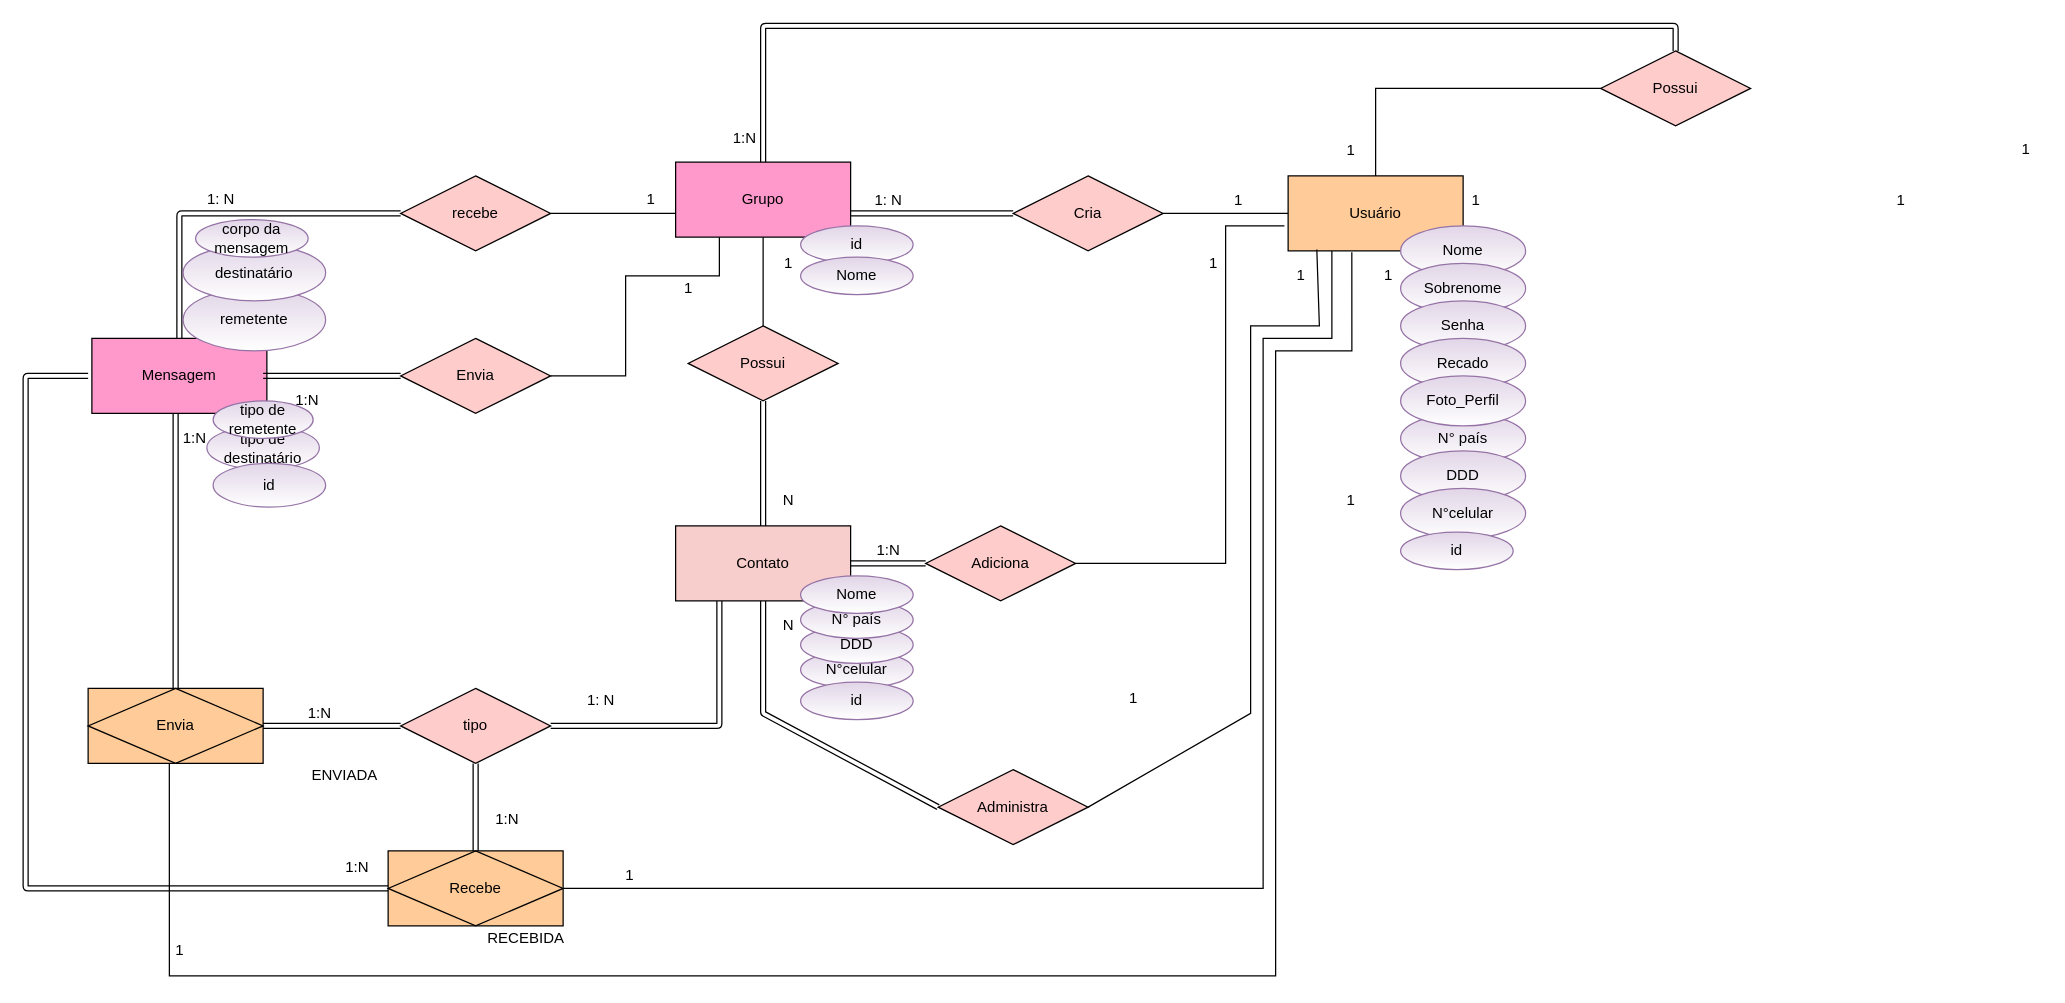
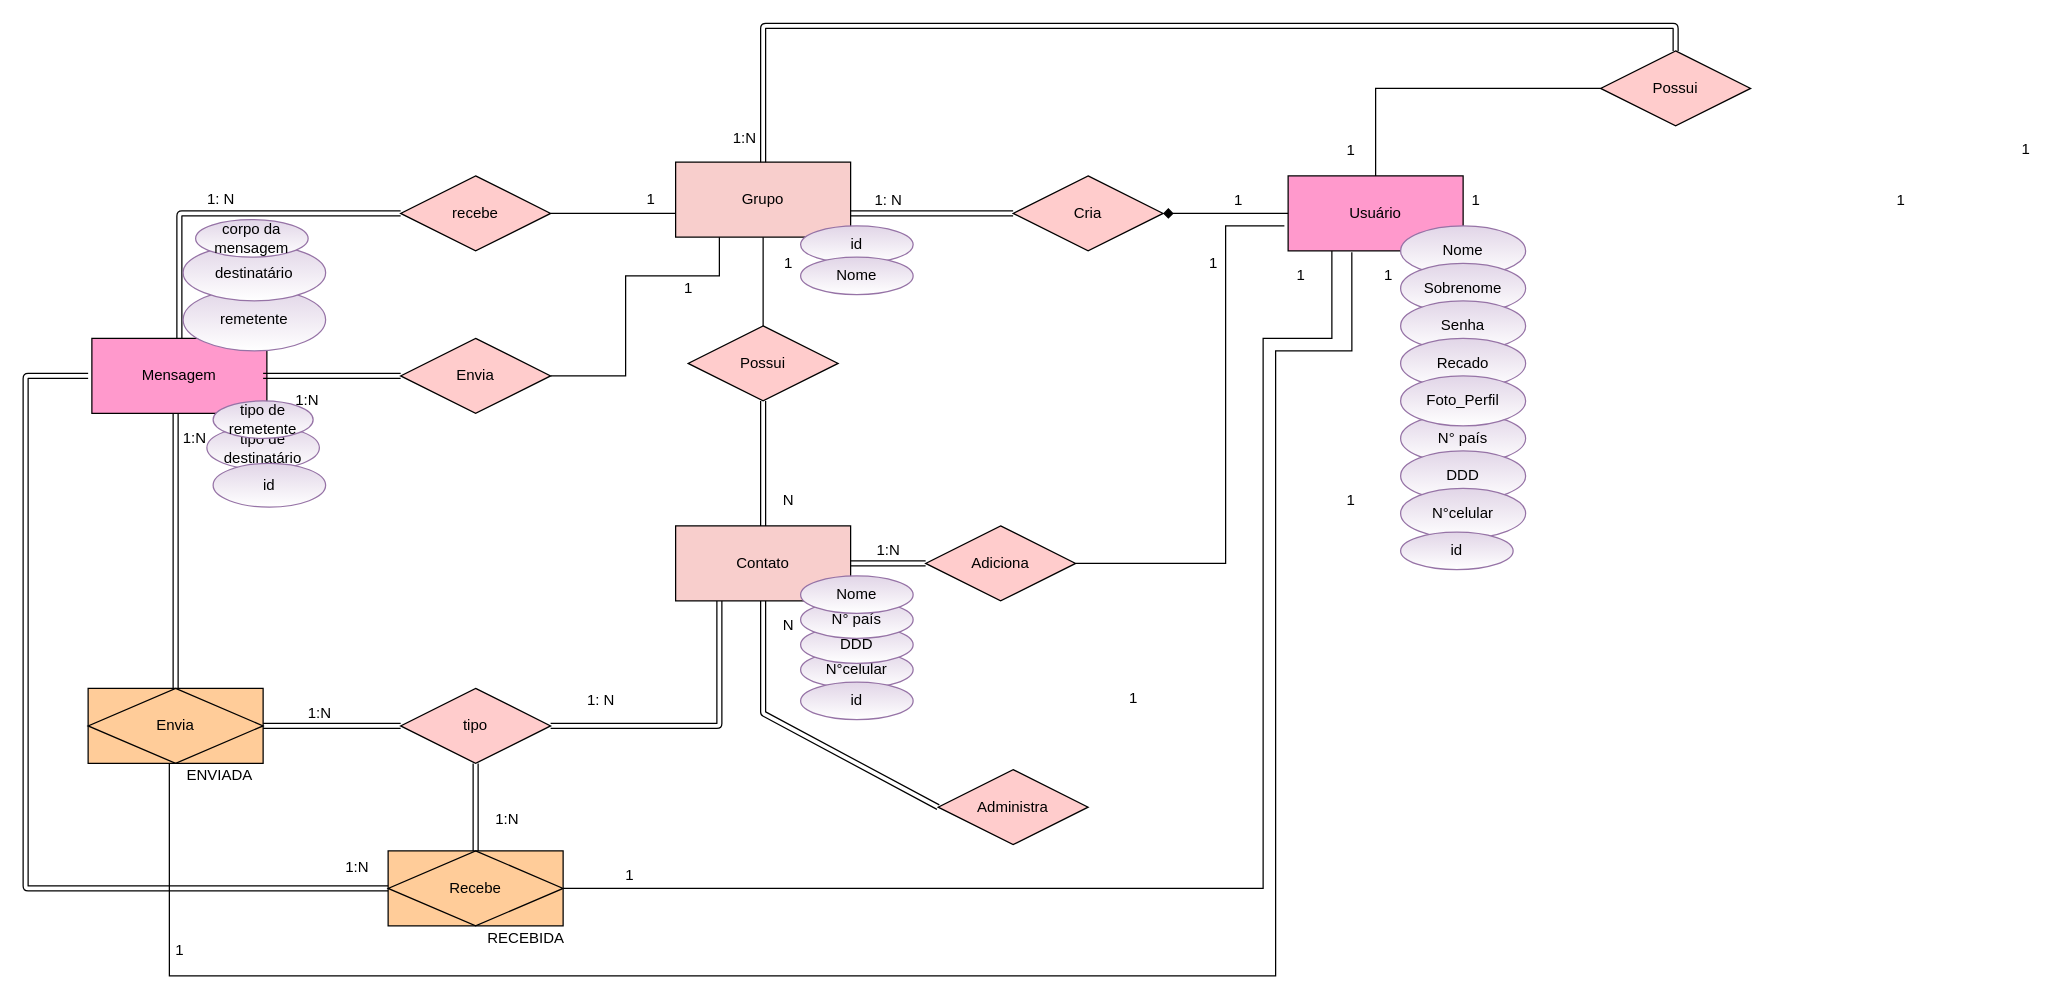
node "Grupo": fillcolor #ff99cc -> #f8cecc
edge "Cria" -- "Usuário": arrowhead none -> diamond
node "Usuário": fillcolor #ffcc99 -> #ff99cc
edge "Usuário" -- "Administra": removed
node "ENVIADA": moved (344, 776) -> (219, 776)
